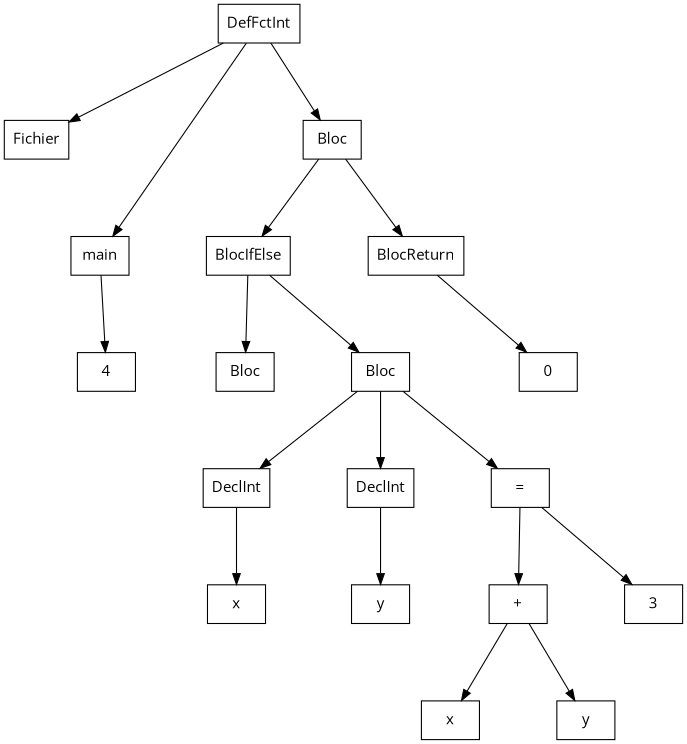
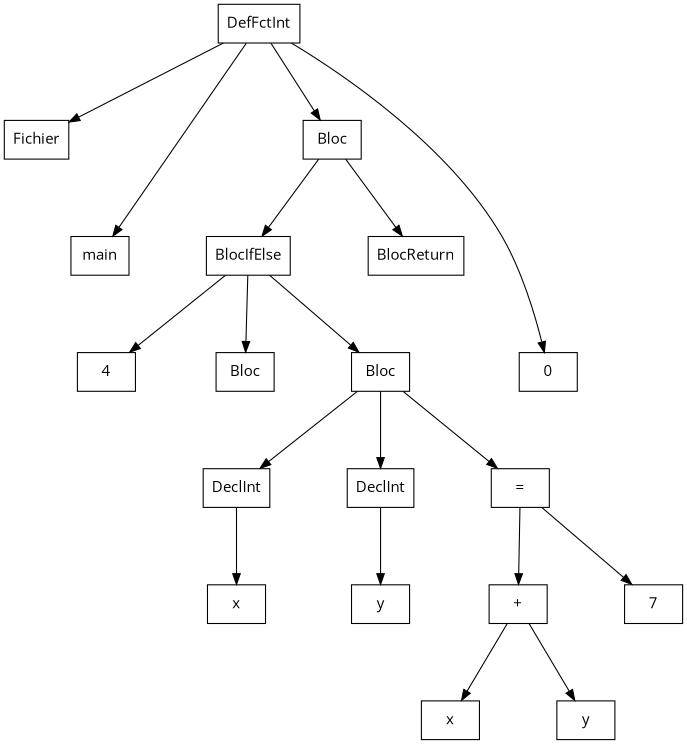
edge "main" -> "4": now "BlocIfElse" -> "4"
edge "BlocReturn" -> "0": now "DefFctInt" -> "0"
node "3": label "3" -> "7"
